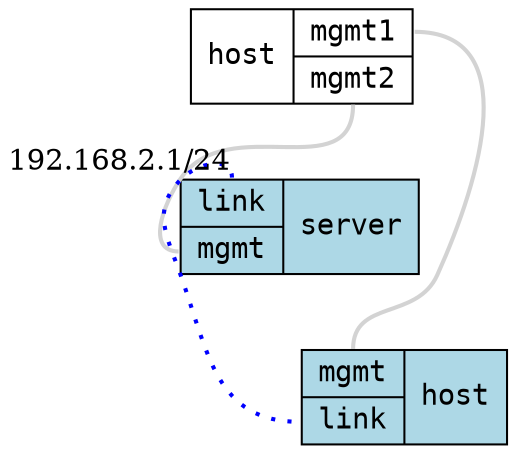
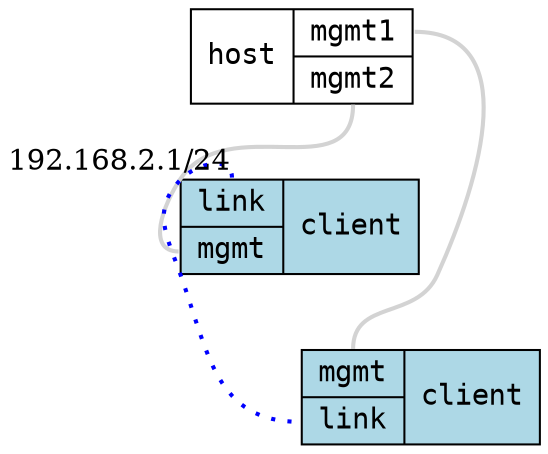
node "link": text "server" -> "client"
node "mgmt": text "host" -> "client"
